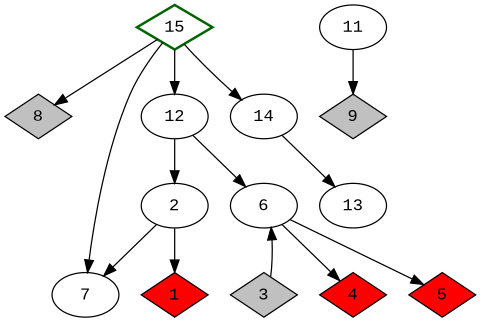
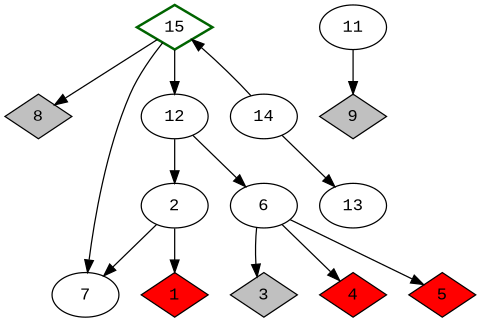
edge "15" -> "14": reversed
edge "3" -> "6": reversed
